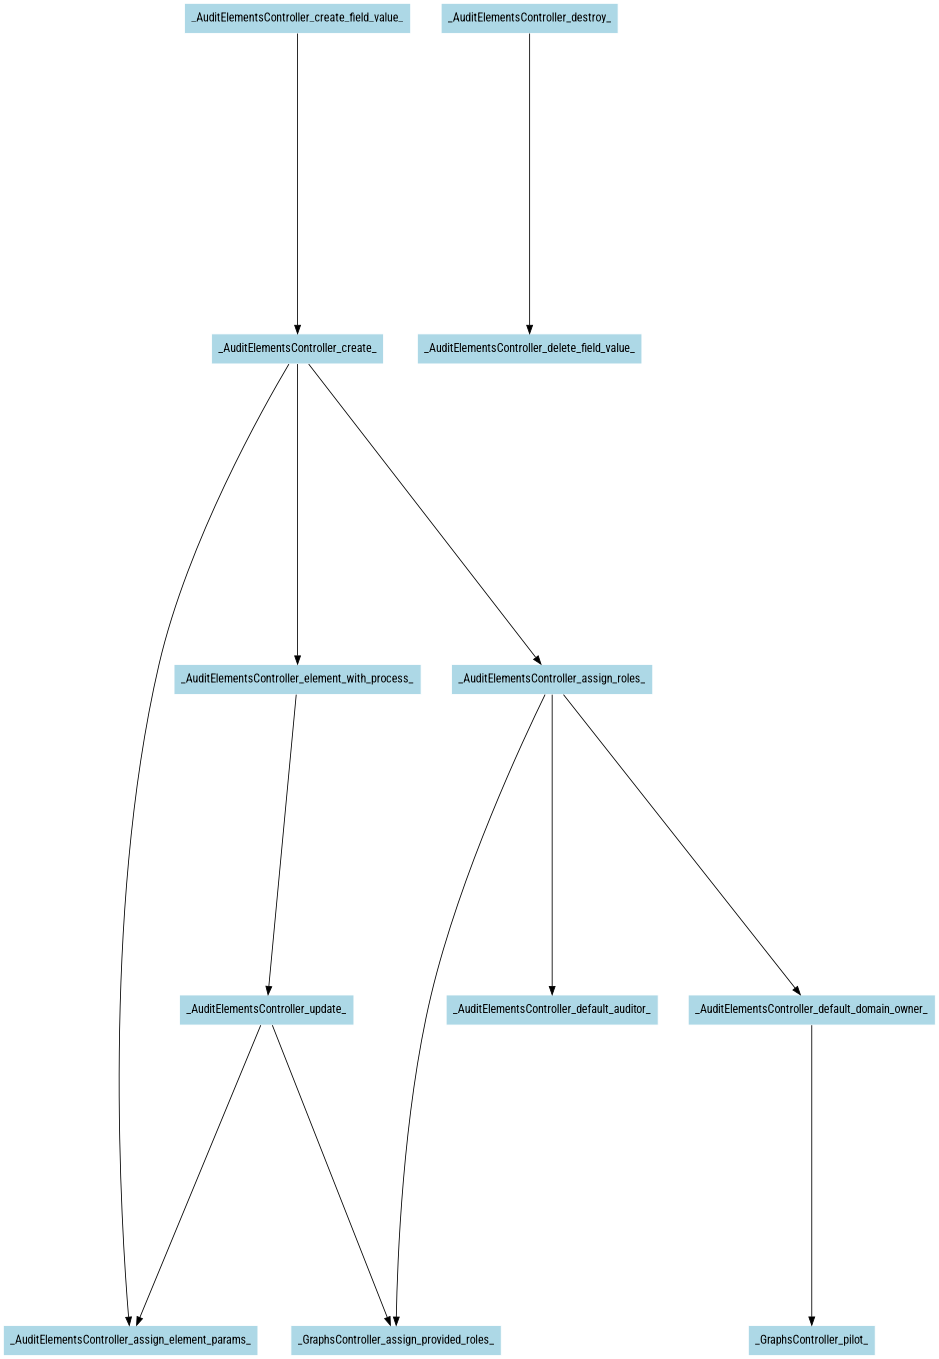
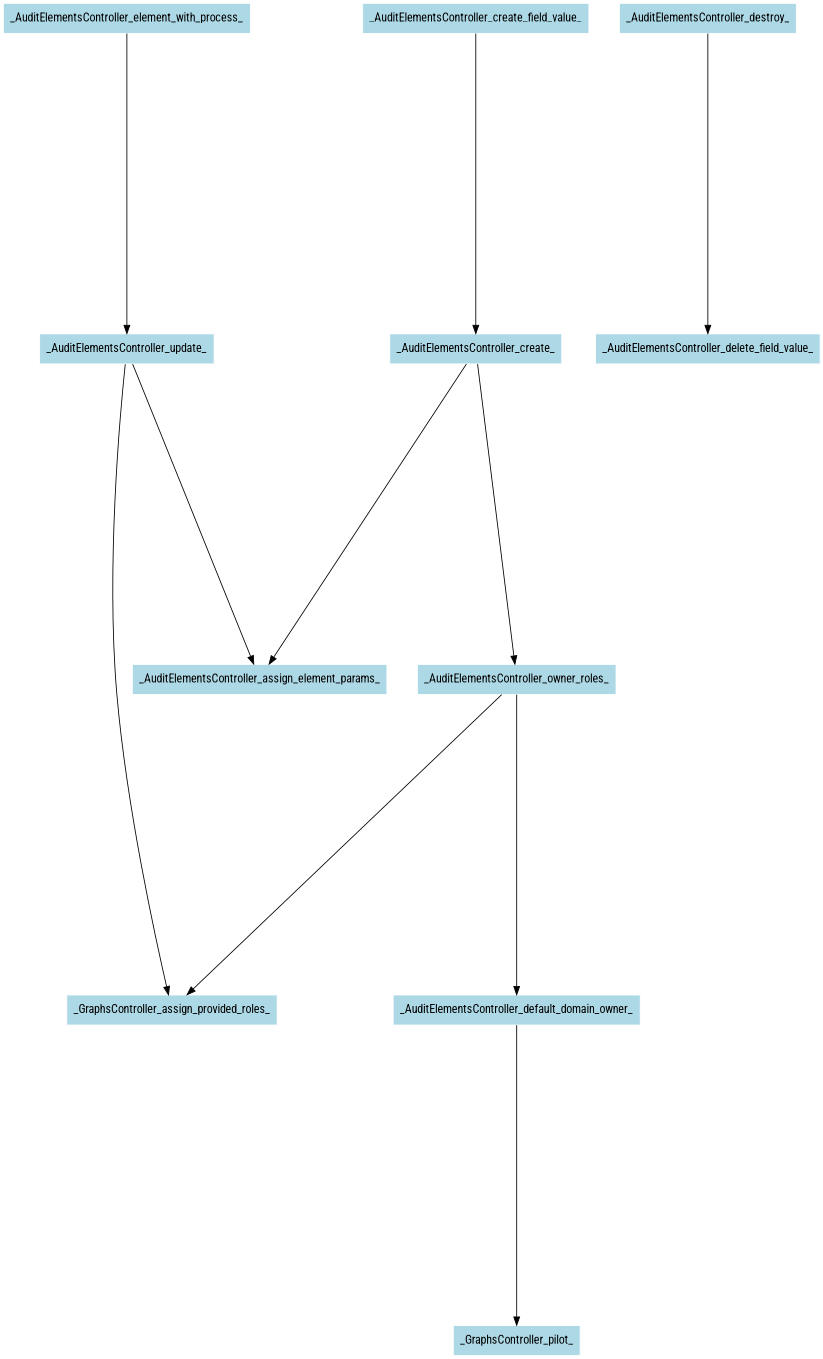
edge "_AuditElementsController_create_" -> "_AuditElementsController_element_with_process_": removed
node "_AuditElementsController_assign_roles_": label "_AuditElementsController_assign_roles_" -> "_AuditElementsController_owner_roles_"
node "_AuditElementsController_default_auditor_": removed
